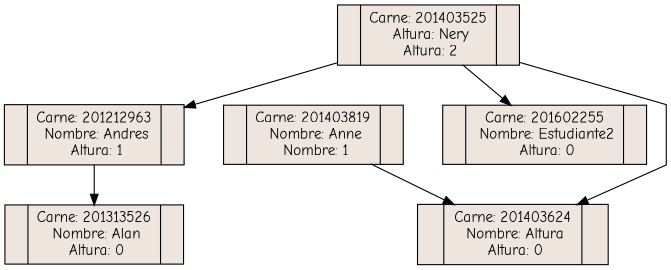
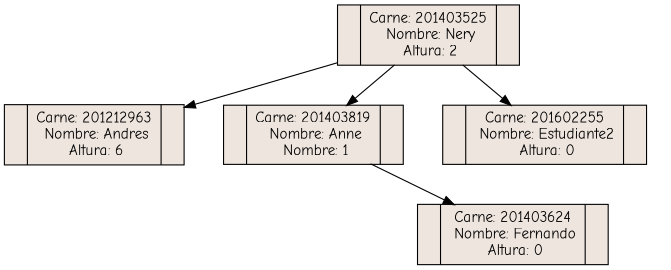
node "Carne: 201403525": text "Altura: Nery" -> "Nombre: Nery"
edge "Carne: 201403525" -> "Carne: 201403624": now "Carne: 201403525" -> "Carne: 201403819"
node "Carne: 201212963": text "Altura: 1" -> "Altura: 6"
node "Carne: 201403624": text "Nombre: Altura" -> "Nombre: Fernando"
node "Carne: 201313526": removed
